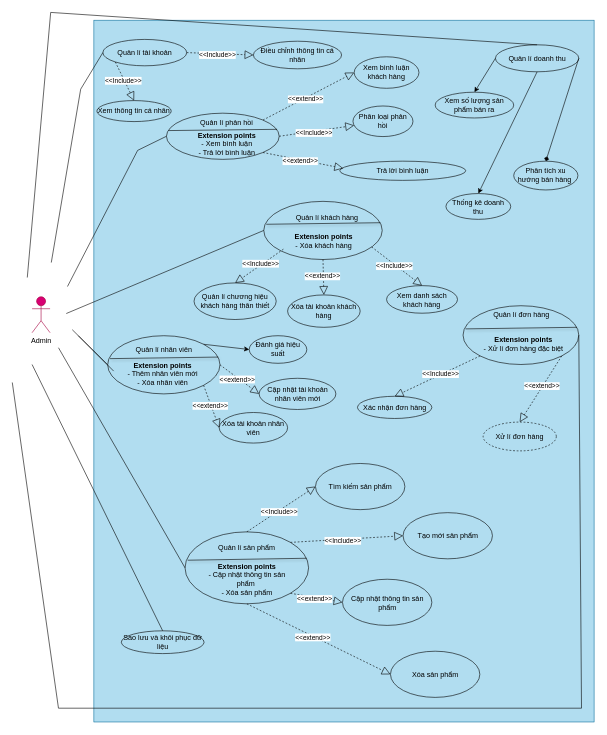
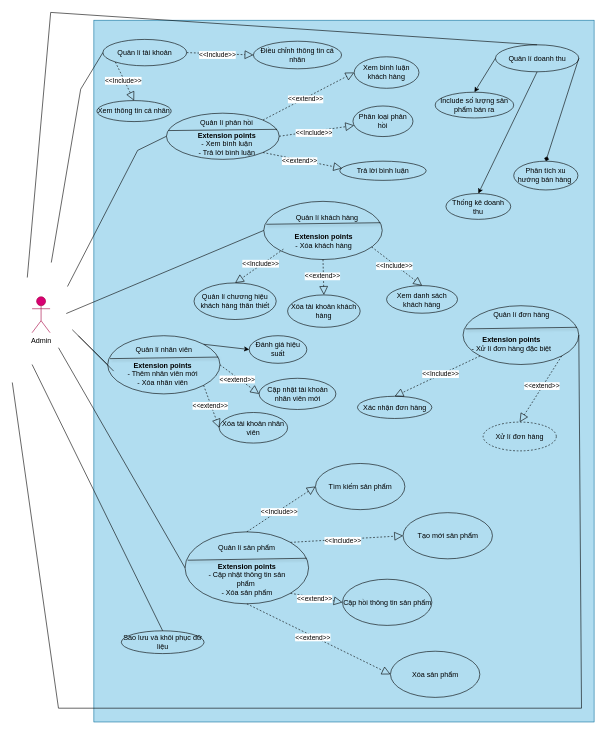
node "Xem số lượng sản phẩm bán ra": label "Xem số lượng sản phẩm bán ra" -> "Include số lượng sản phẩm bán ra"
node "Trả lời bình luận": size 126x19 -> 86x19
node "Extension points - Xử lí đơn hàng đặc biệt": moved (524, 344) -> (512, 344)
node "Cập nhật thông tin sản phẩm": label "Cập nhật thông tin sản phẩm" -> "Cập hồi thông tin sản phẩm"
